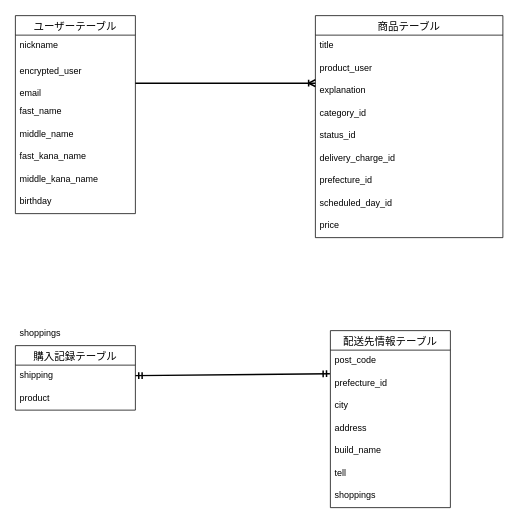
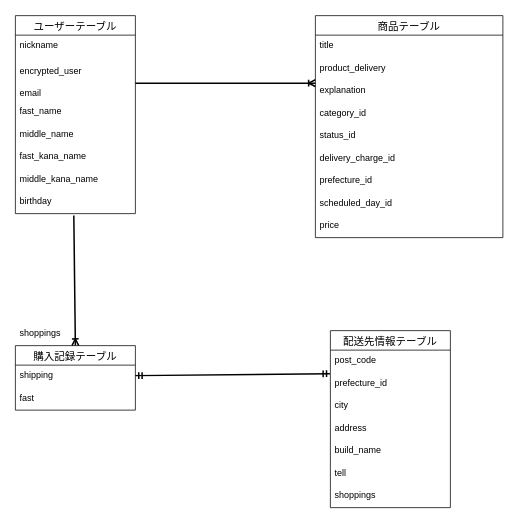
node "product_user": label "product_user" -> "product_delivery"
edge "birthday" -> "購入記録テーブル": added
node "product": label "product" -> "fast"
